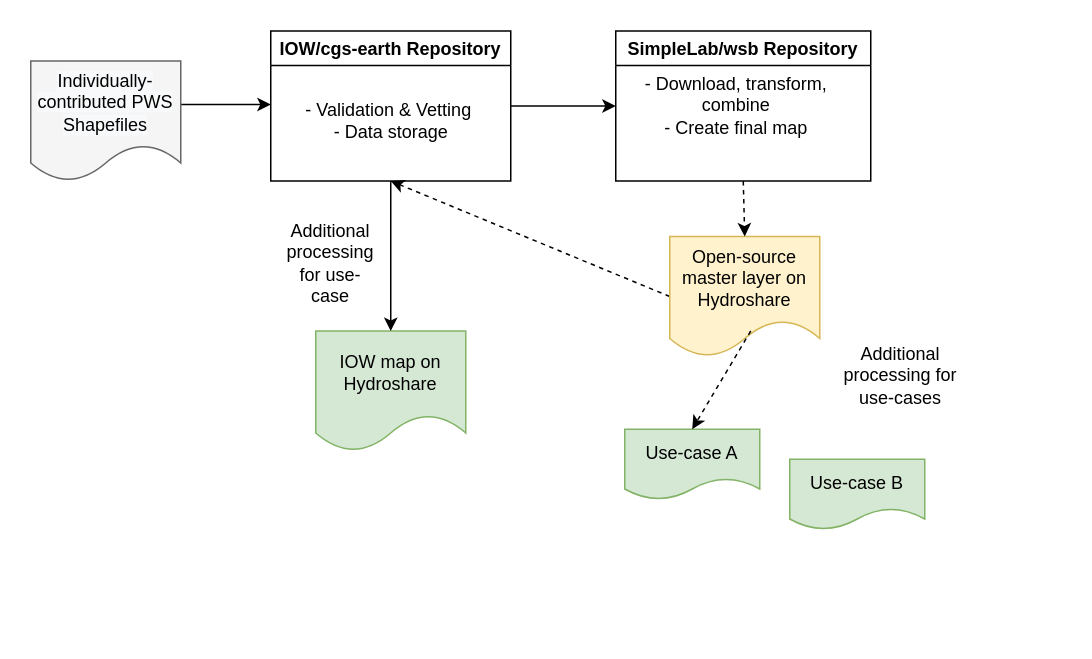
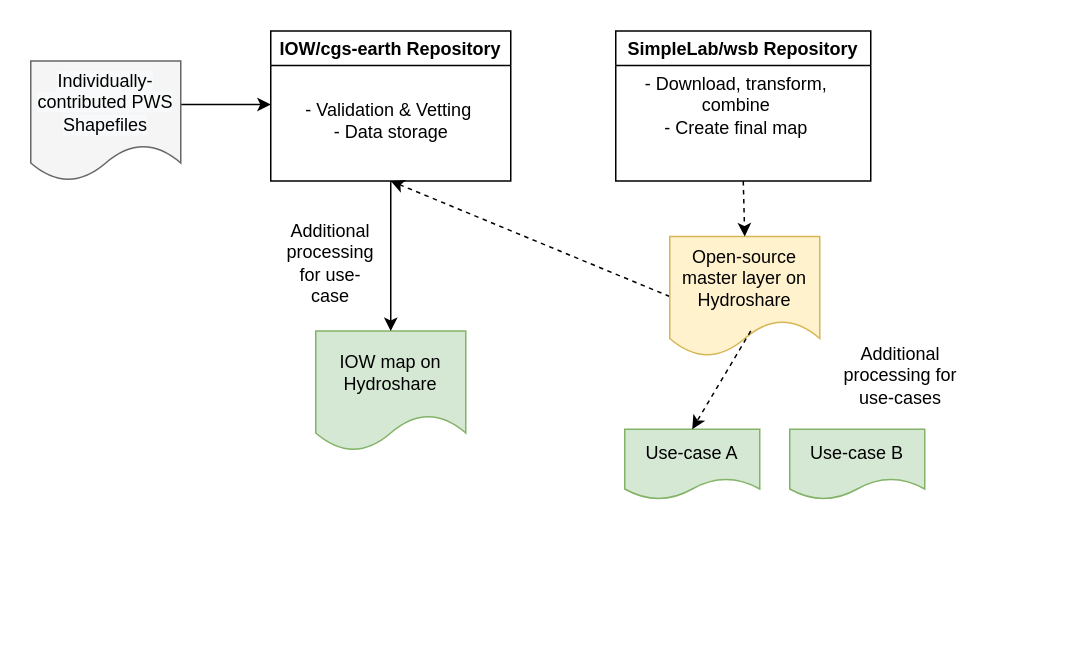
edge "IOW/cgs-earth Repository" -> "SimpleLab/wsb Repository": removed
node "Use-case B": moved (857, 494) -> (857, 464)
